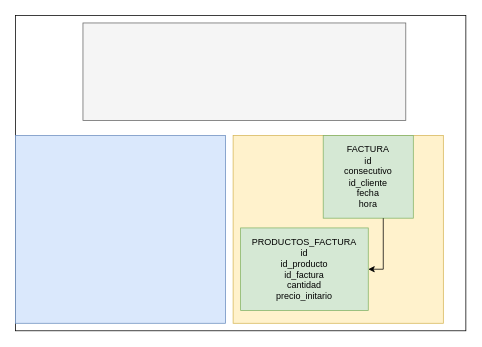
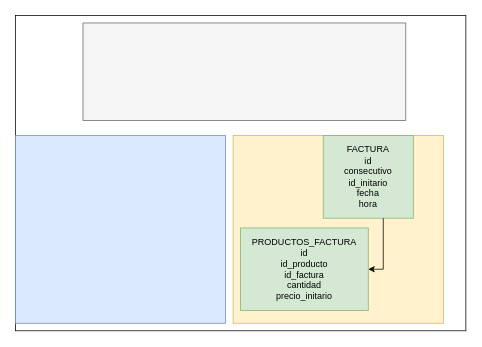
node "FACTURA id consecutivo id_cliente fecha hora": label "FACTURA id consecutivo id_cliente fecha hora" -> "FACTURA id consecutivo id_initario fecha hora"
